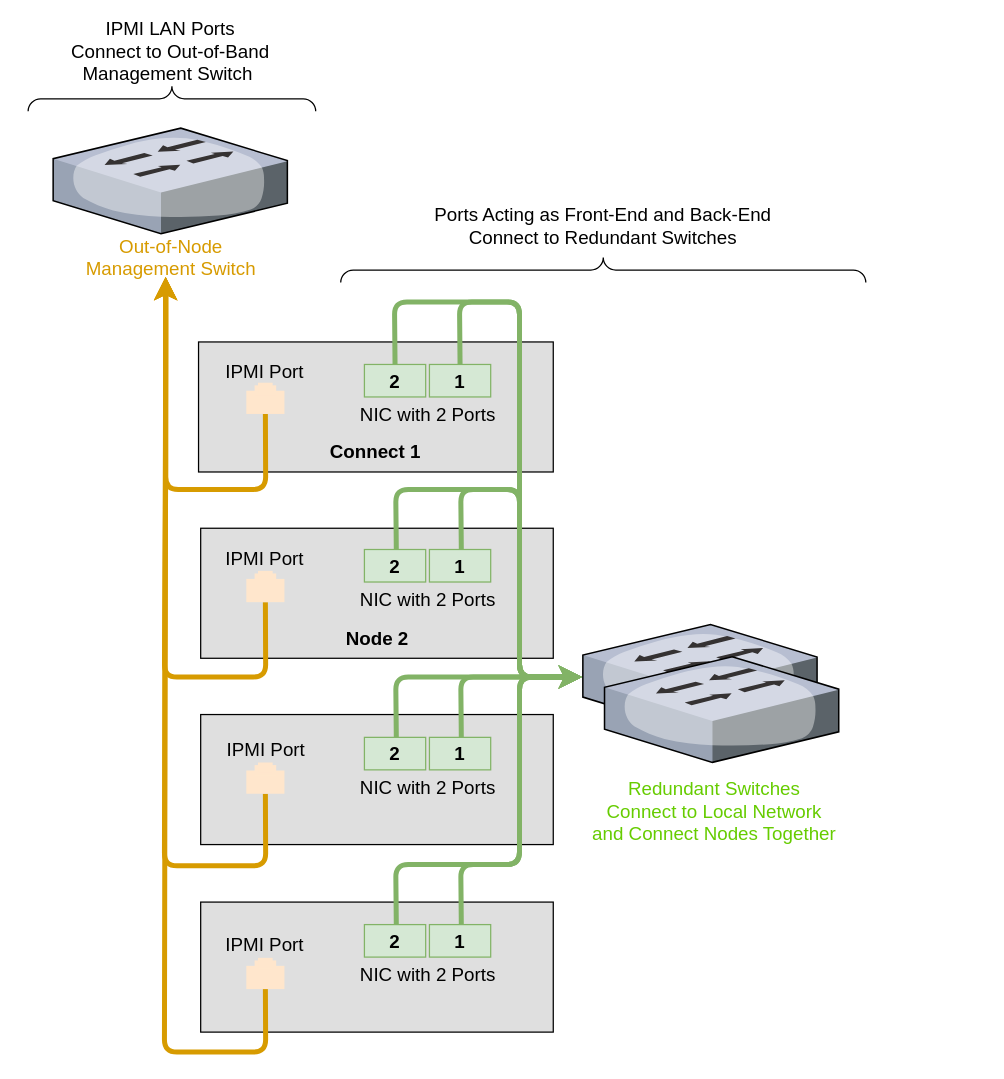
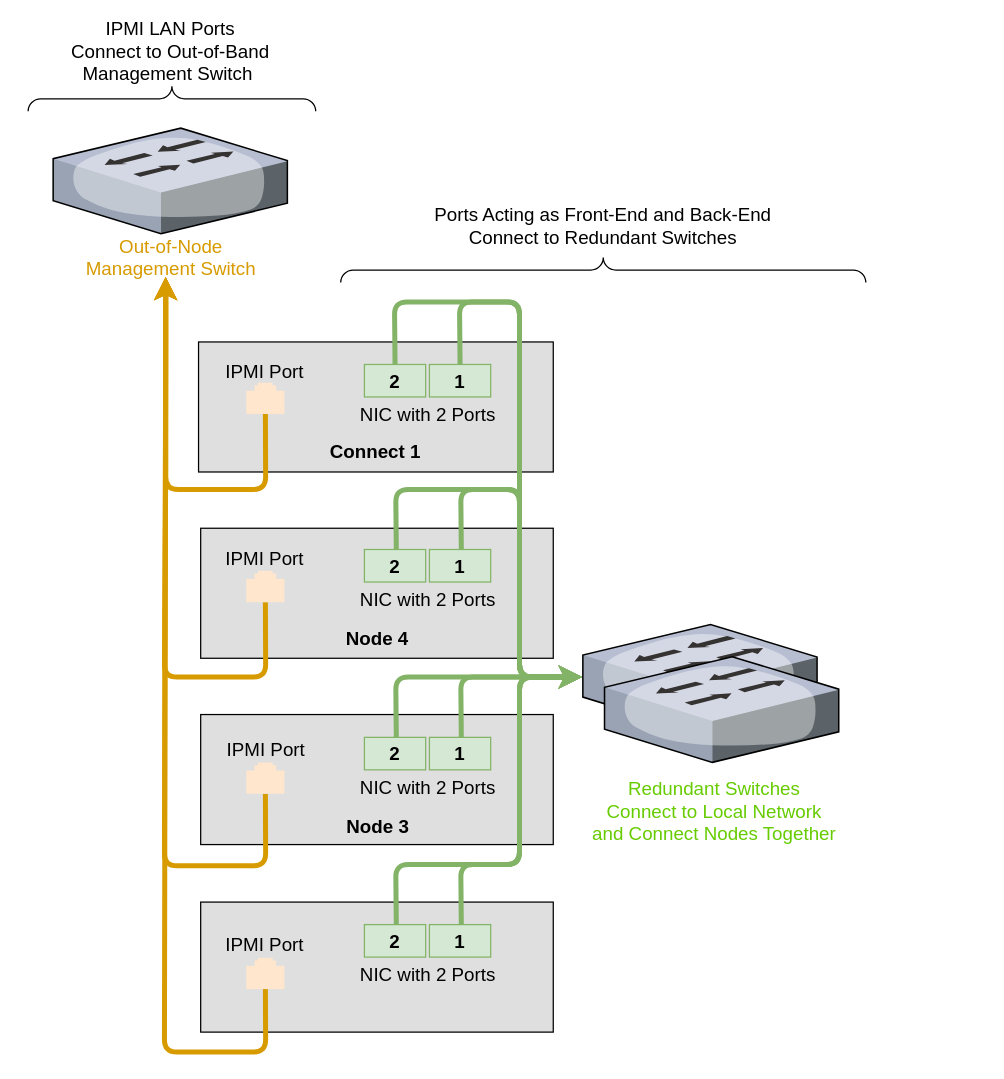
node "Node 2": label "Node 2" -> "Node 4"
node "Node 3": added
